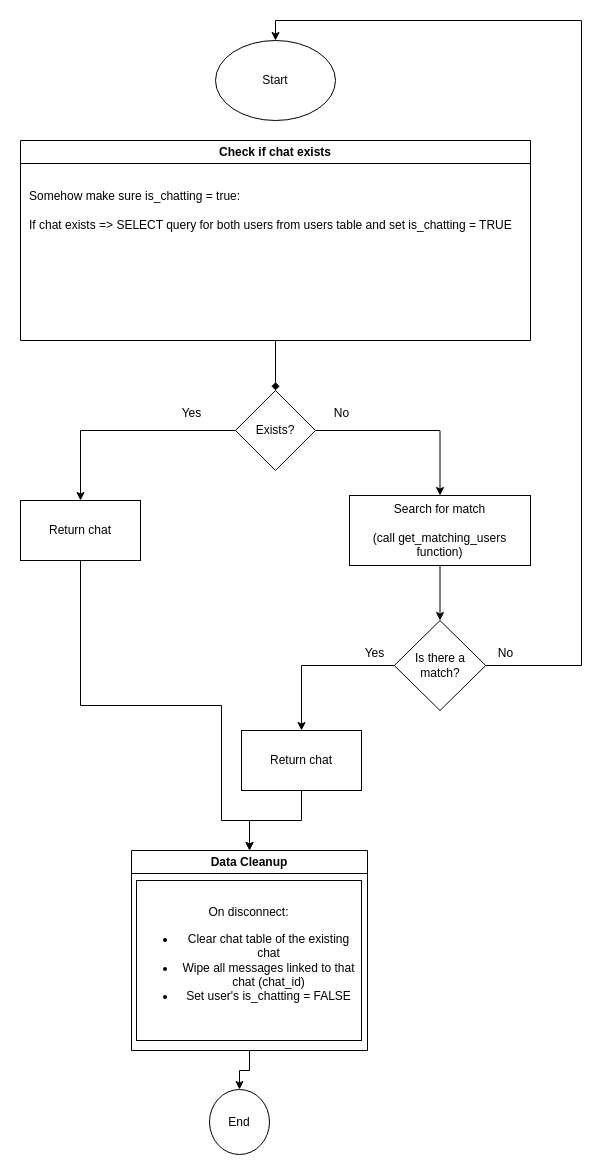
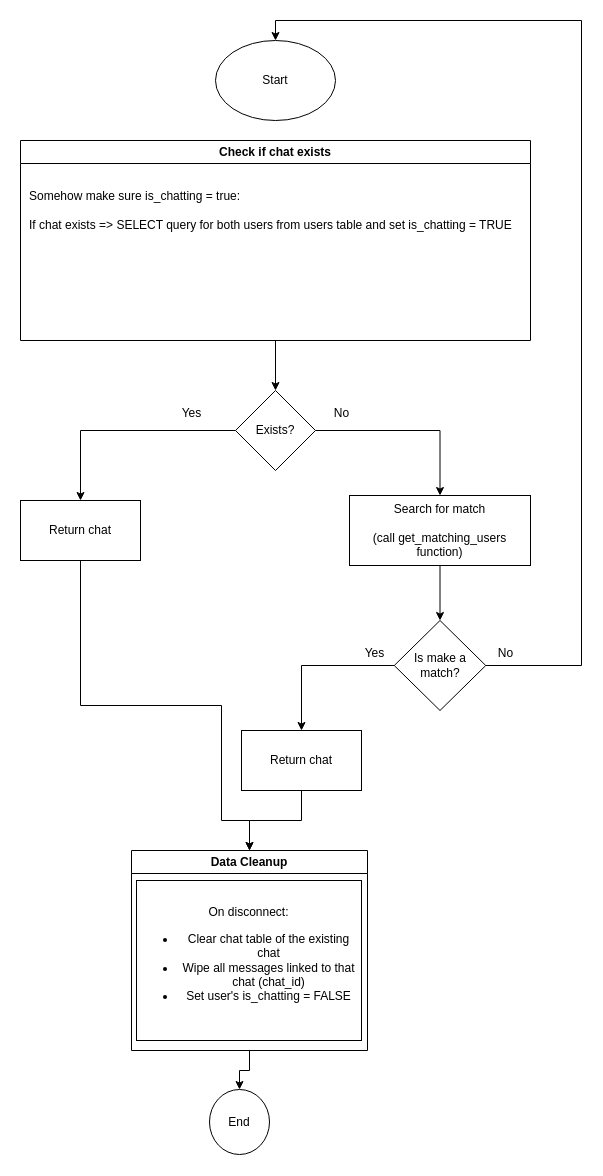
edge "Check if chat exists" -> "Exists?": arrowhead diamond -> classic
node "Is there a match?": label "Is there a match?" -> "Is make a match?"
